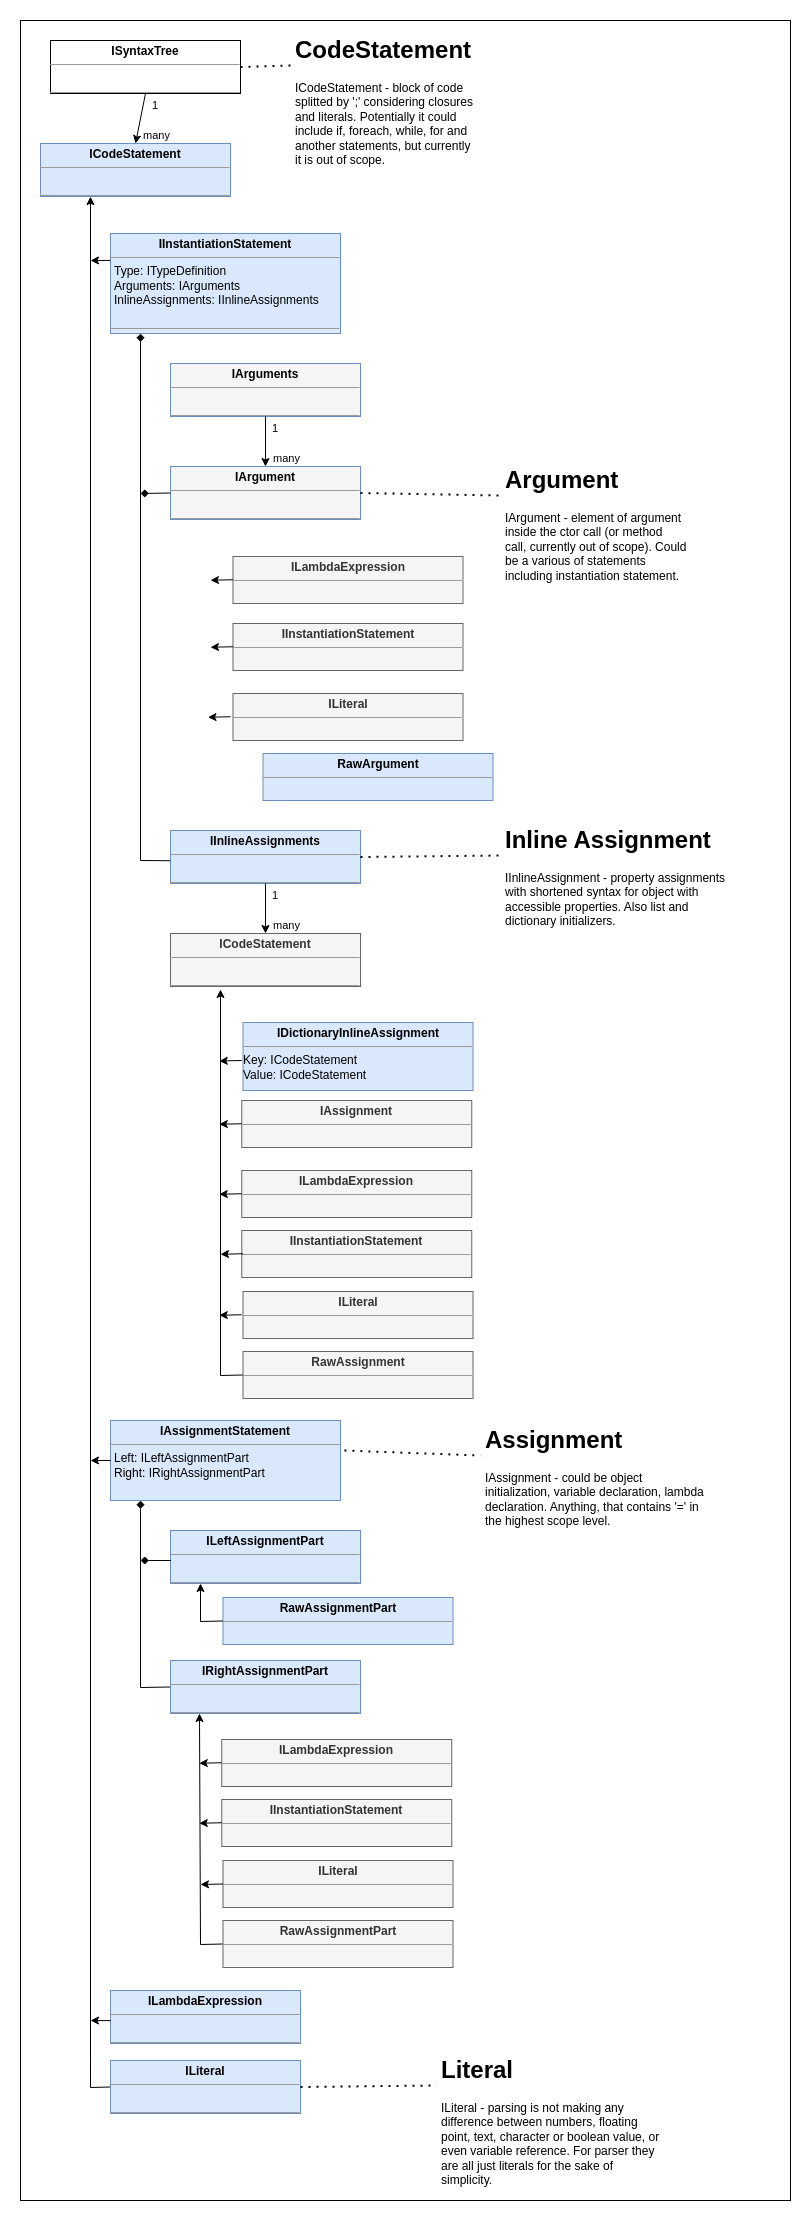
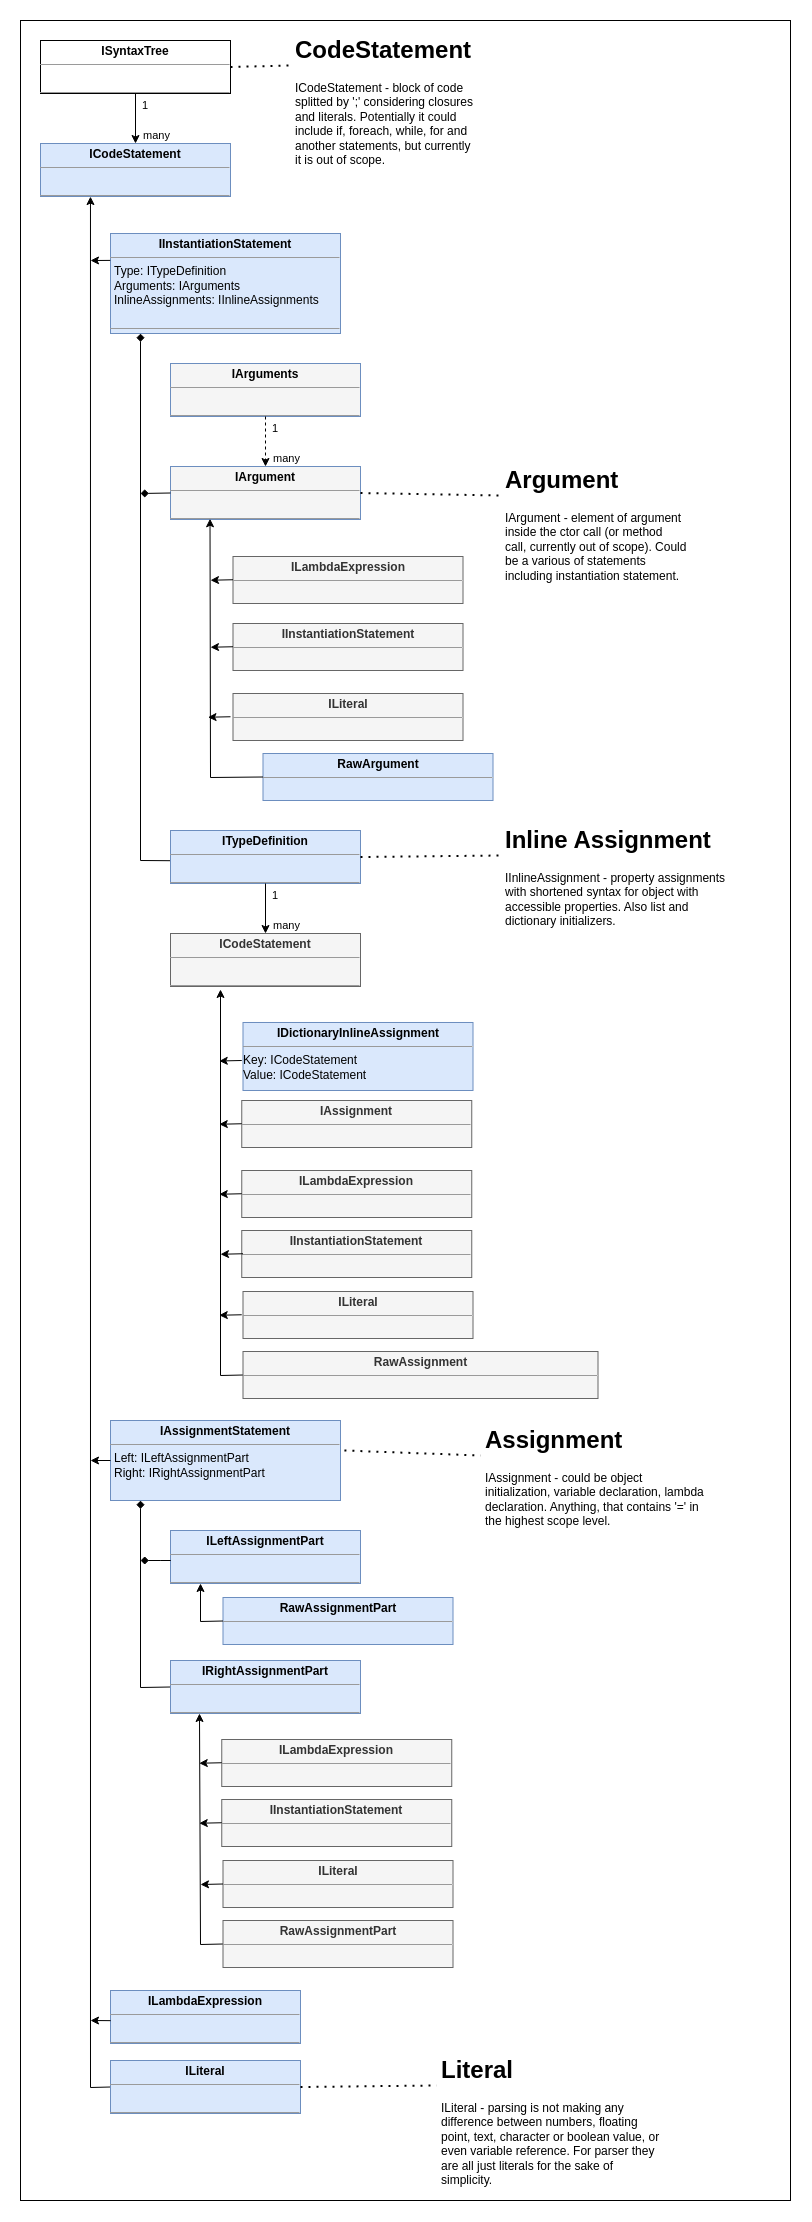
node "ISyntaxTree": moved (146, 67) -> (136, 67)
edge "IArguments" -> "IArgument": style solid -> dashed
edge "RawArgument" -> "IArgument": added
node "IInlineAssignments": label "IInlineAssignments" -> "ITypeDefinition"
node "RawAssignment": size 230x47 -> 355x47
